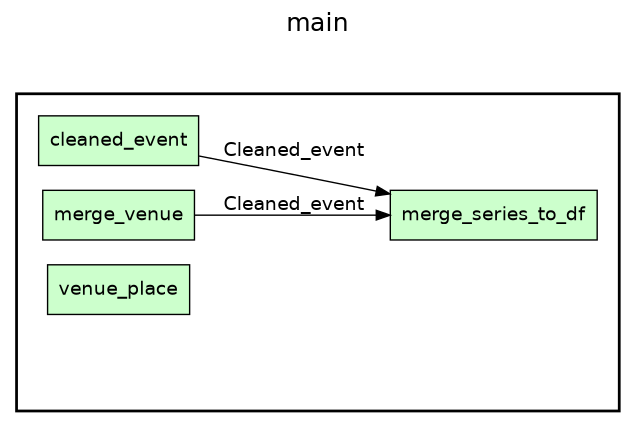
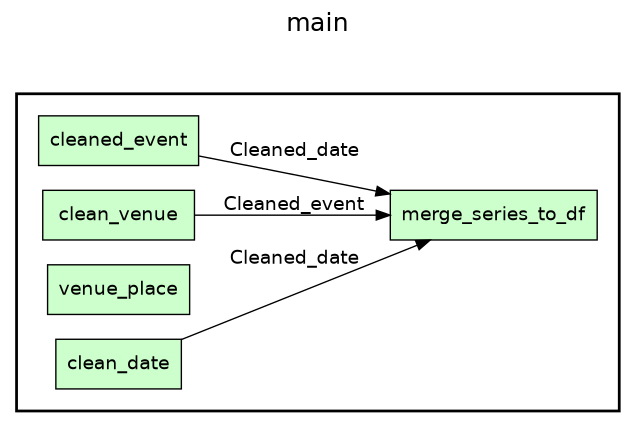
edge "cleaned_event" -> "merge_series_to_df": label "Cleaned_event" -> "Cleaned_date"
node "merge_venue": label "merge_venue" -> "clean_venue"
node "clean_date": added
